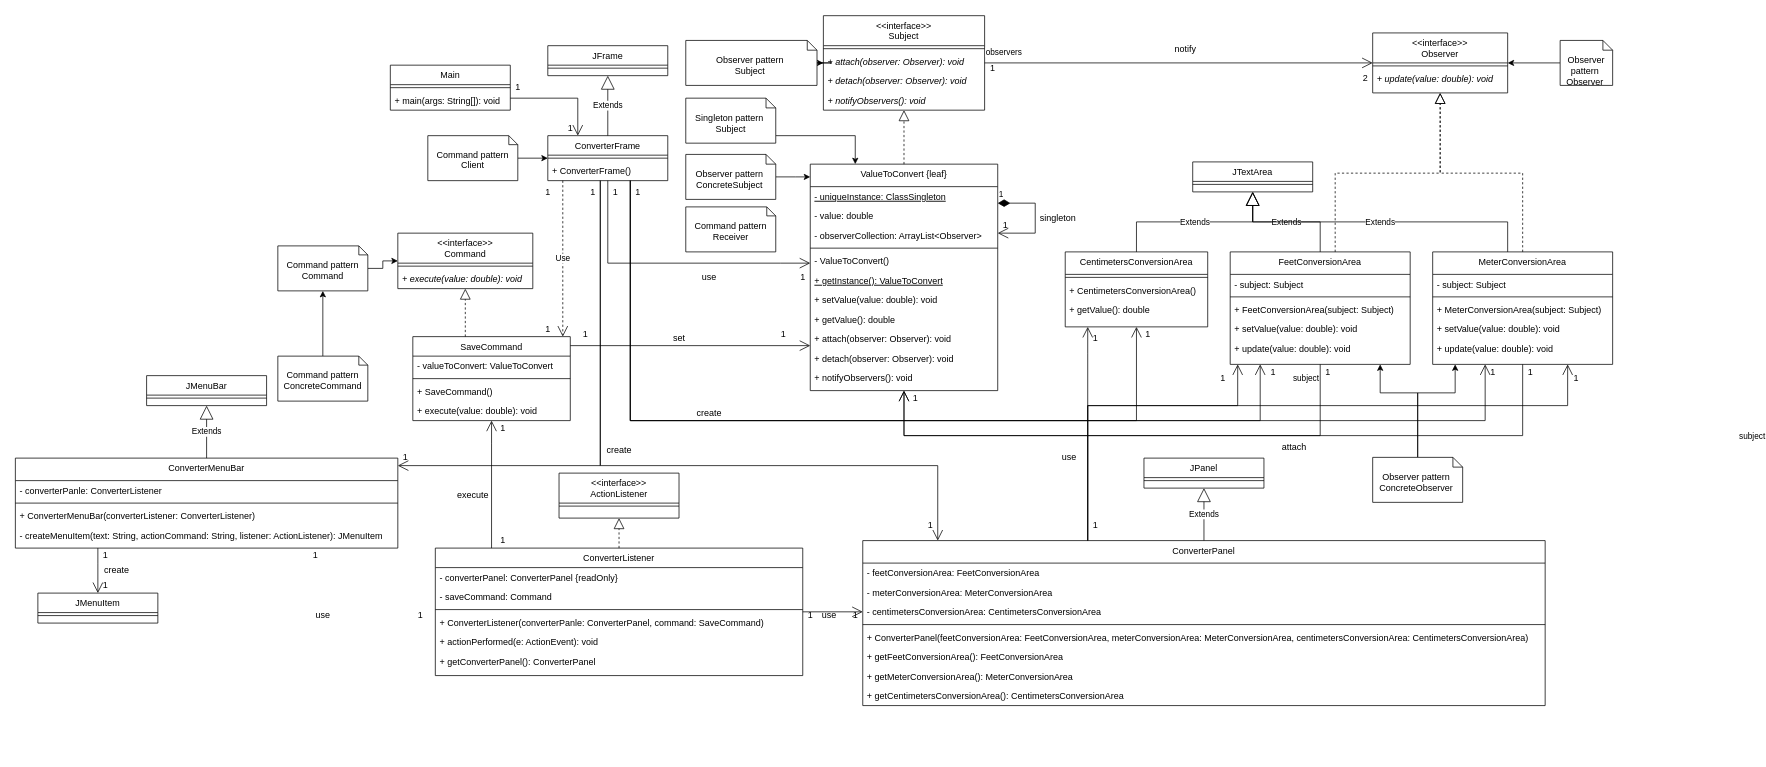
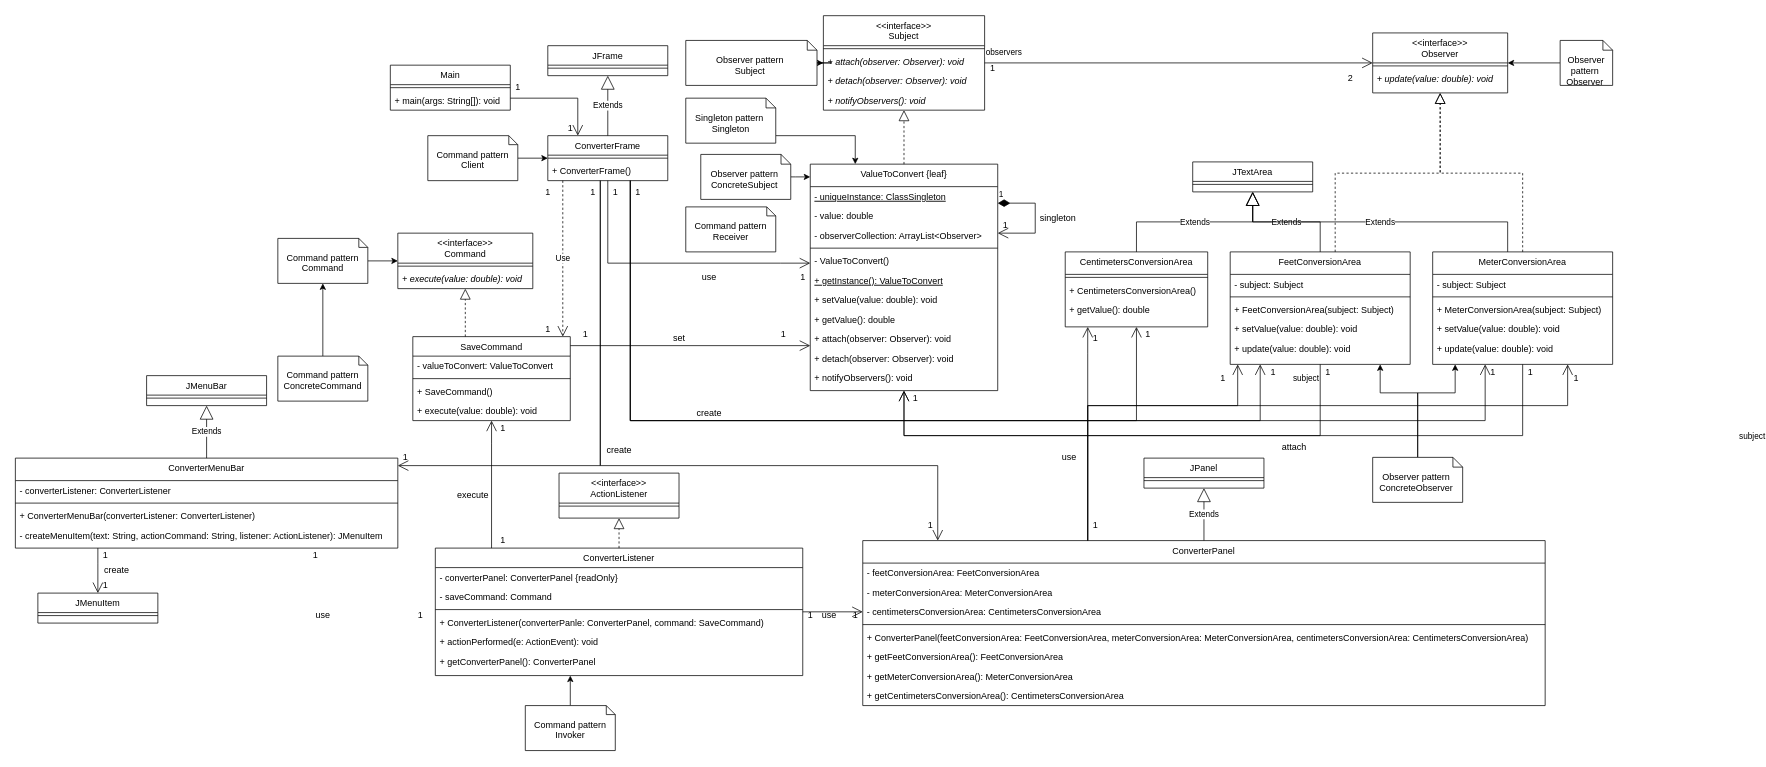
node "notify": removed
node "2": moved (1365, 78) -> (1350, 78)
node "Singleton pattern Subject": label "Singleton pattern Subject" -> "Singleton pattern Singleton"
node "Observer pattern ConcreteSubject": moved (731, 177) -> (746, 177)
node "Command pattern Command": moved (323, 268) -> (323, 261)
node "- converterPanle: ConverterListener": label "- converterPanle: ConverterListener" -> "- converterListener: ConverterListener"
edge "Command pattern Invoker" -> "ConverterListener": added
node "Command pattern Invoker": added
